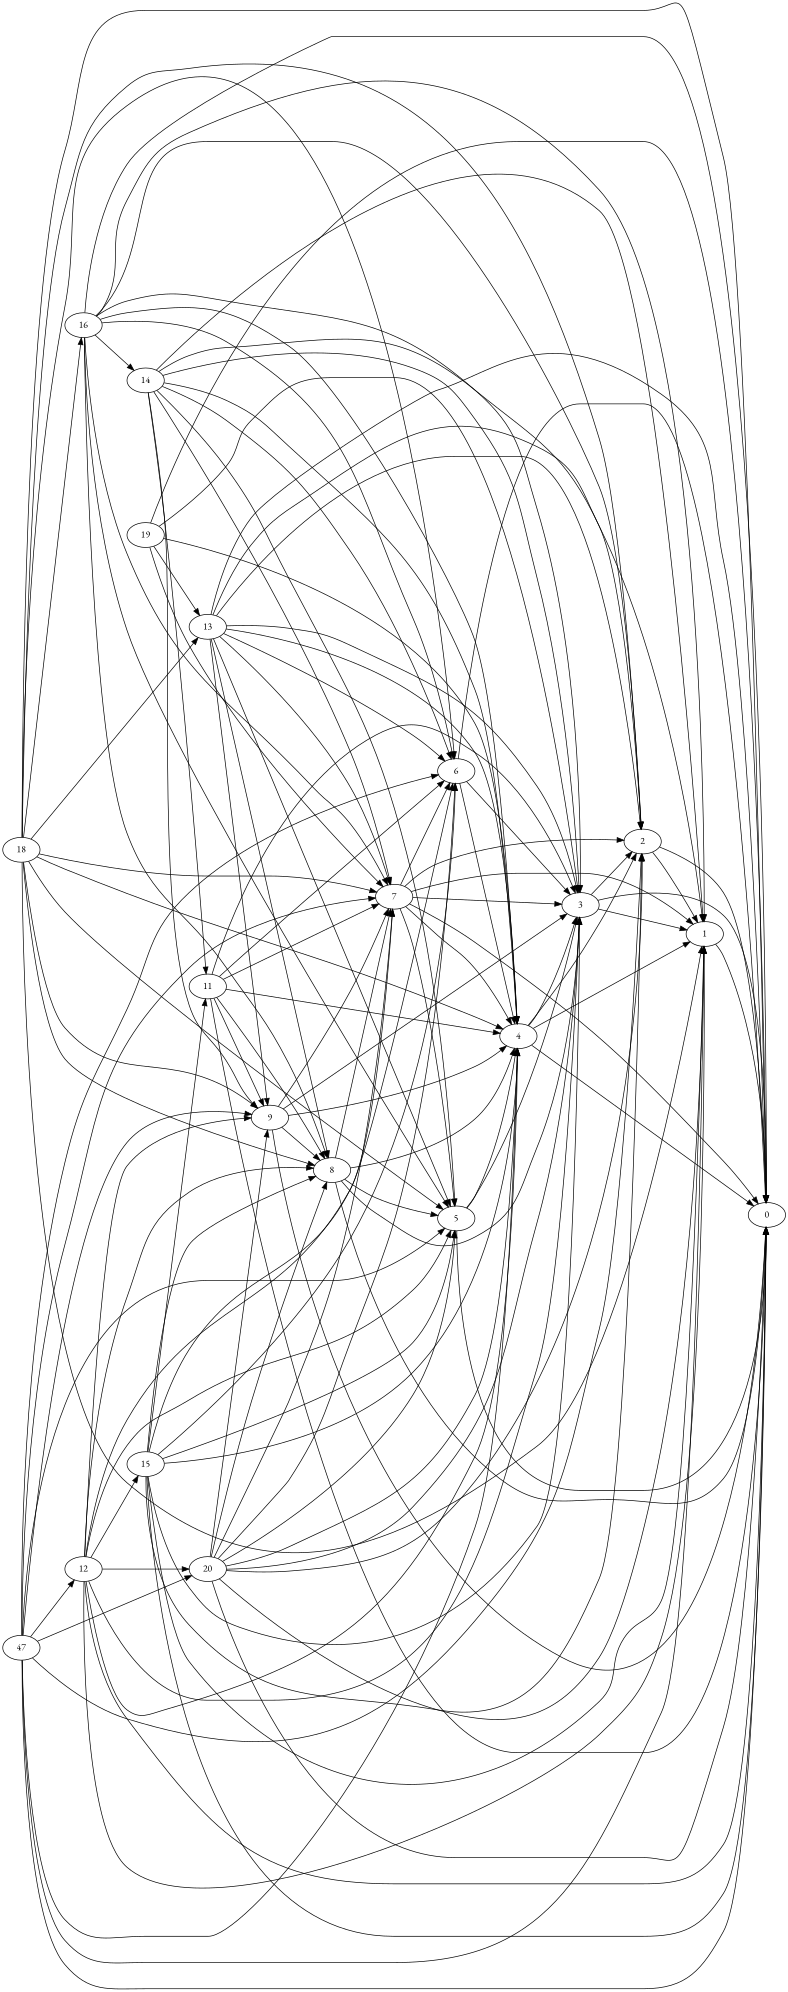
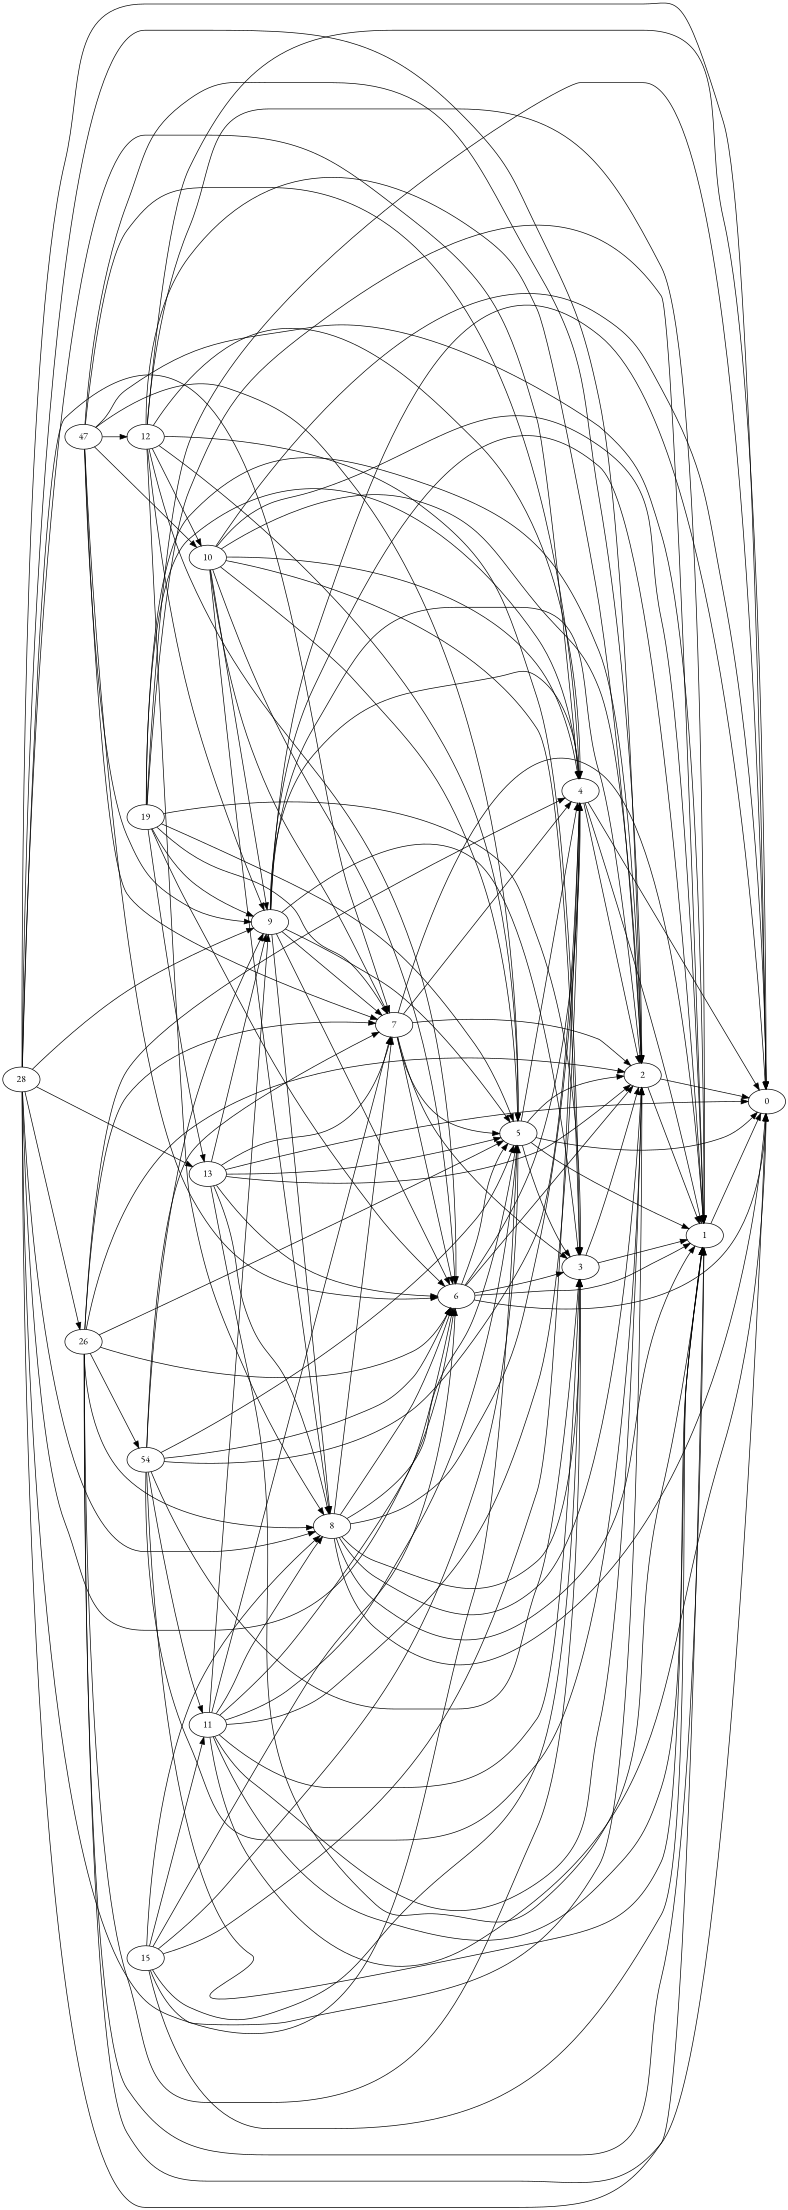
edge "19" -> "1": added
node "16": label "16" -> "26"
node "14": label "14" -> "54"
edge "19" -> "2": added
edge "9" -> "1": added
edge "9" -> "2": added
edge "13" -> "3": removed
edge "13" -> "4": removed
node "18": label "18" -> "28"
edge "19" -> "9": added
edge "3" -> "0": removed
edge "19" -> "5": added
edge "4" -> "3": removed
edge "9" -> "5": added
edge "7" -> "0": removed
edge "19" -> "6": added
edge "5" -> "2": added
edge "9" -> "6": added
edge "6" -> "2": added
edge "5" -> "1": added
edge "6" -> "5": added
edge "15" -> "7": removed
edge "6" -> "1": added
edge "8" -> "6": added
edge "8" -> "2": added
edge "11" -> "5": added
edge "12" -> "15": now "12" -> "2"
edge "8" -> "1": added
node "20": label "20" -> "10"
edge "11" -> "2": added
edge "11" -> "1": added
edge "15" -> "0": removed
edge "47" -> "0": removed
